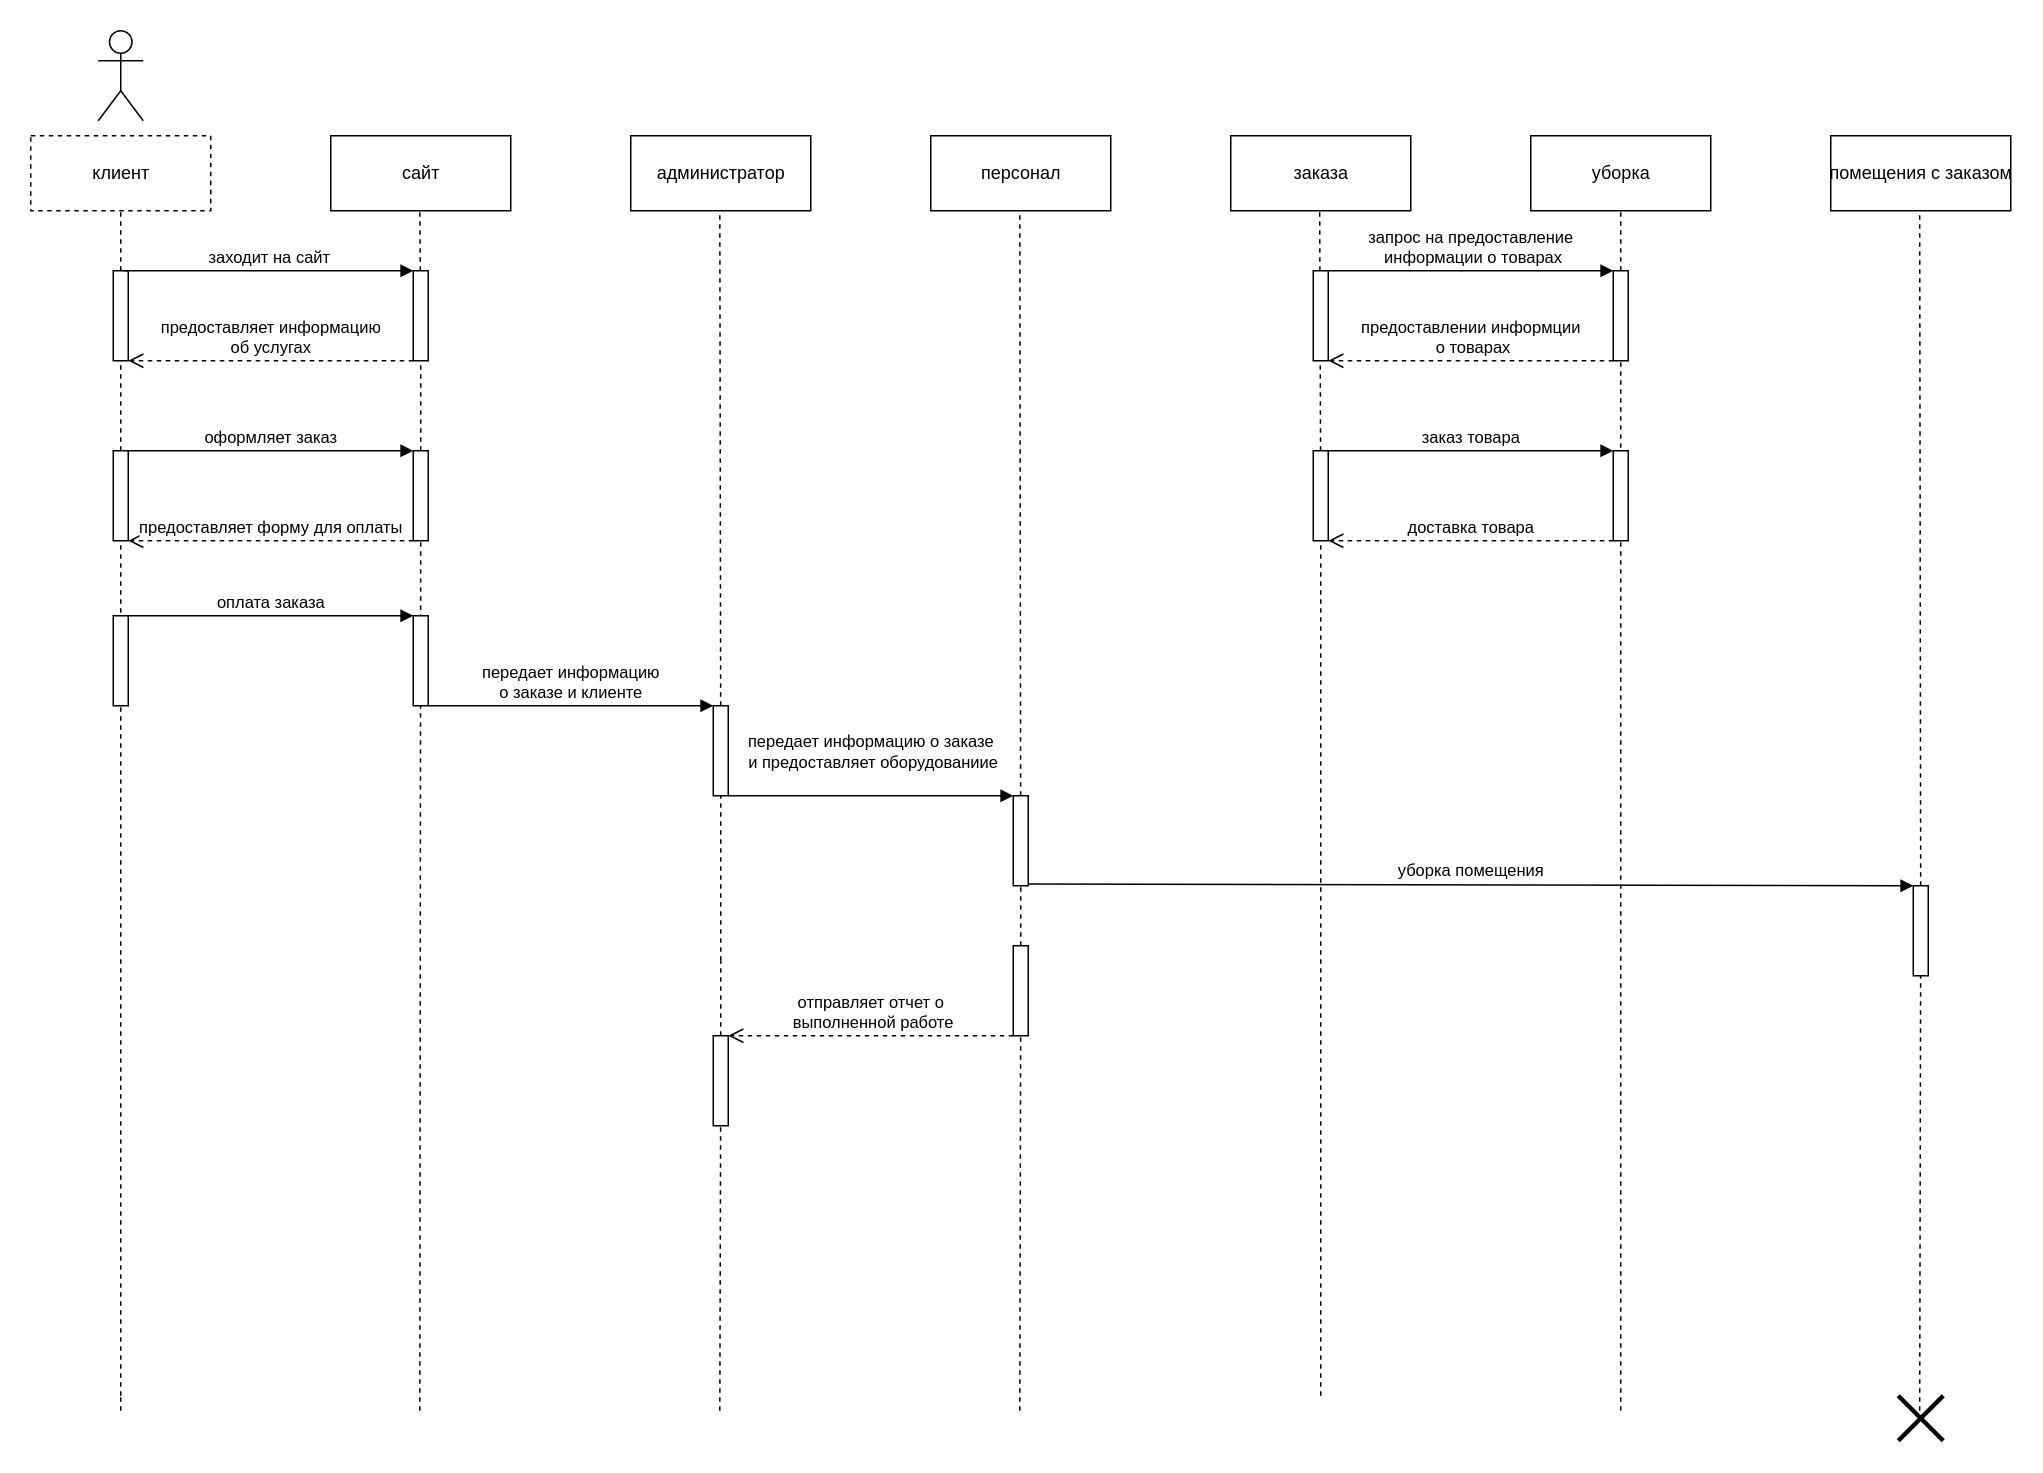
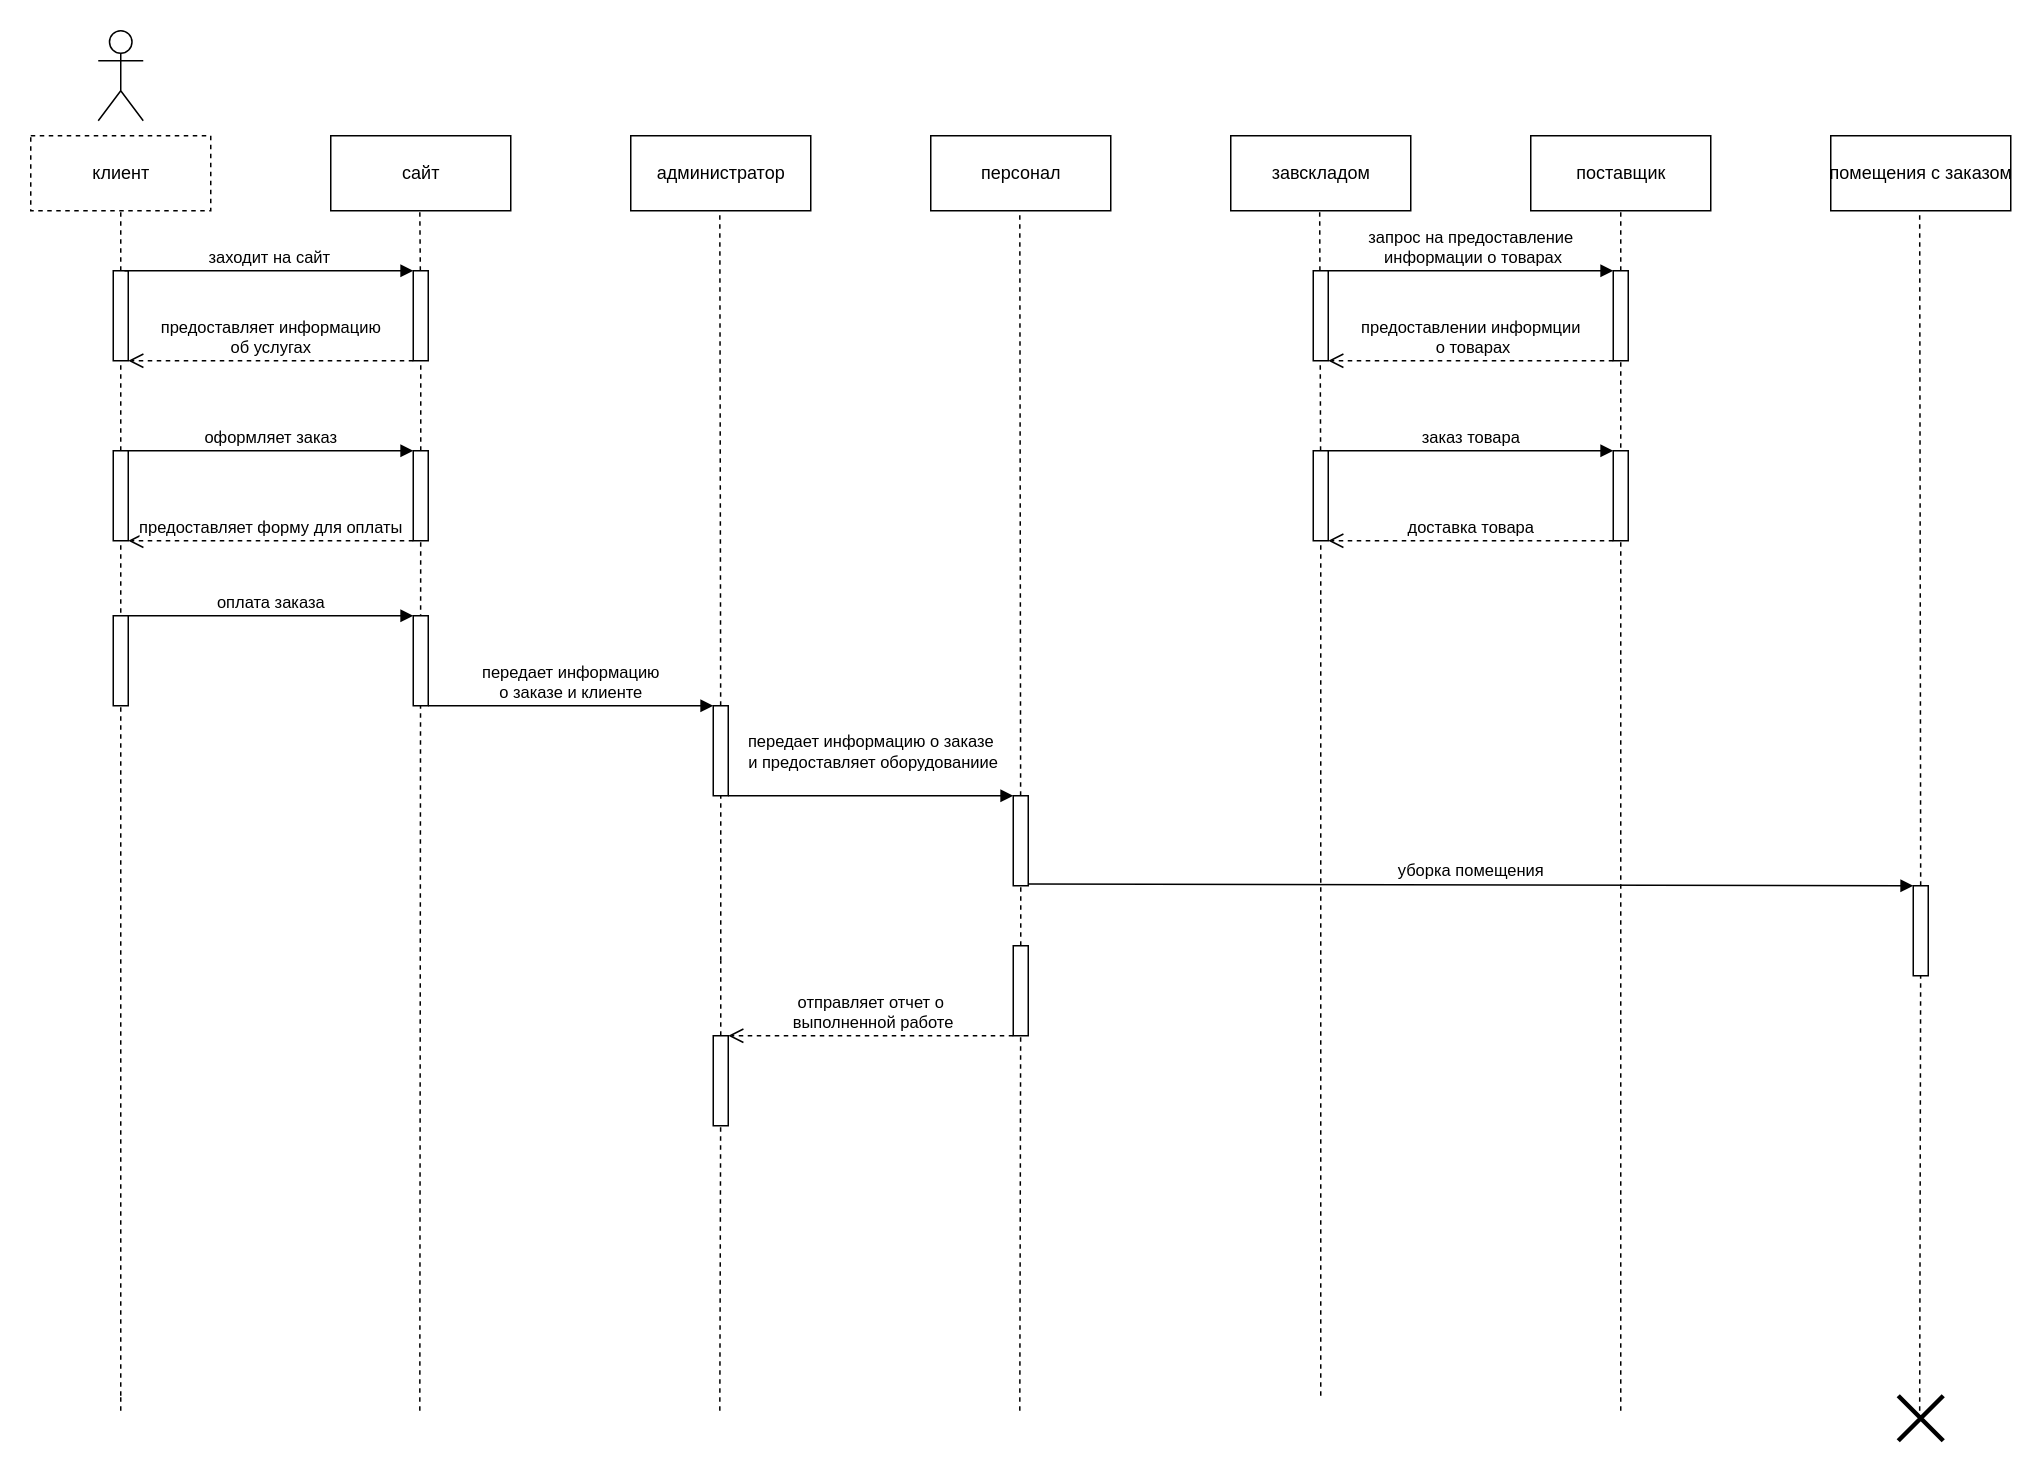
node "заказа": label "заказа" -> "завскладом"
node "уборка": label "уборка" -> "поставщик"
